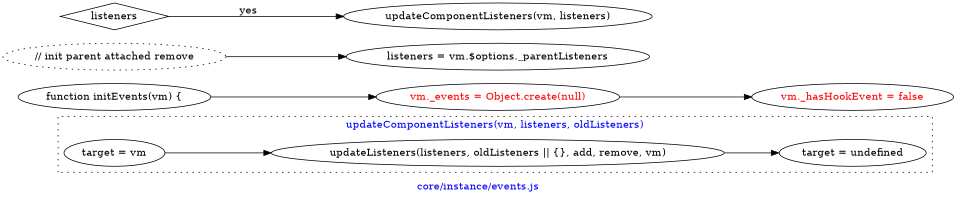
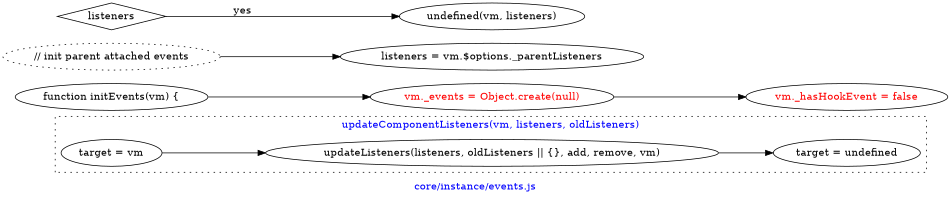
node "updateComponentListeners(vm, listeners)": label "updateComponentListeners(vm, listeners)" -> "undefined(vm, listeners)"
node "// init parent attached remove": label "// init parent attached remove" -> "// init parent attached events"
